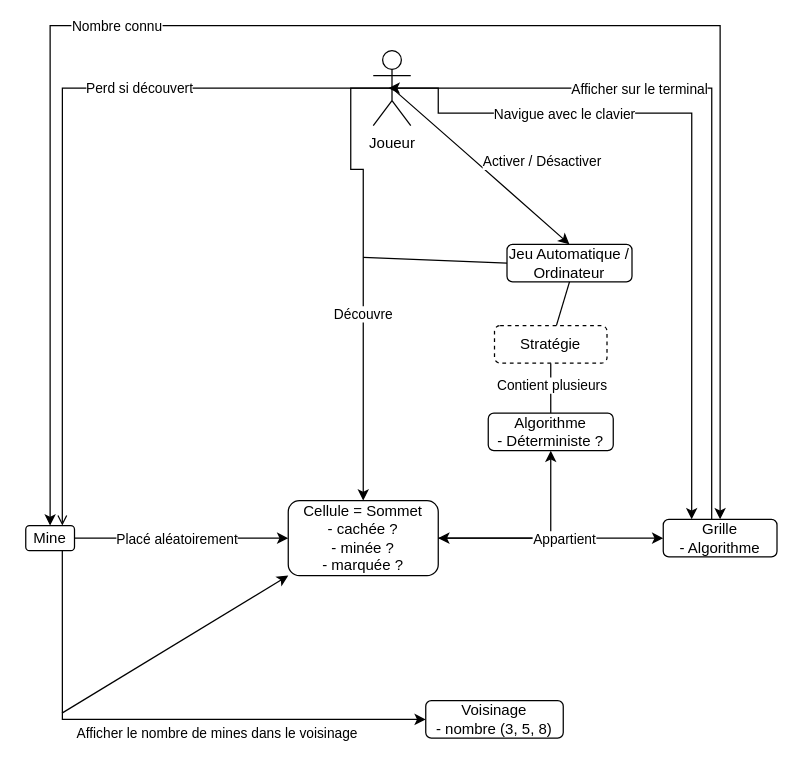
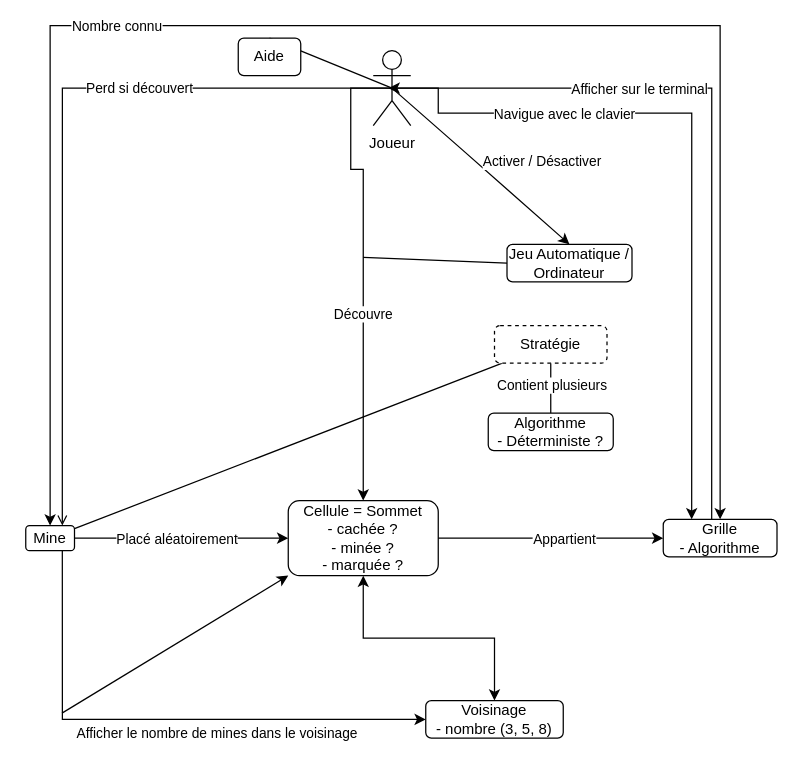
node "Aide": added
edge "Aide" -- "Joueur": added
edge "Jeu Automatique / Ordinateur" -- "Stratégie": now "Mine" -- "Stratégie"
edge "Algorithme - Déterministe ?" -- "Cellule = Sommet - cachée ? - minée ? - marquée ?": now "Voisinage - nombre (3, 5, 8)" -- "Cellule = Sommet - cachée ? - minée ? - marquée ?"
